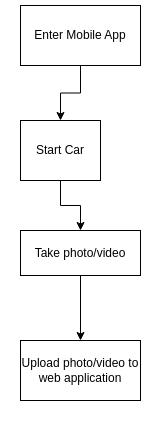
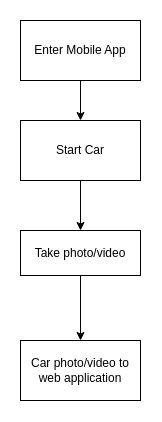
node "Enter Mobile App": moved (81, 36) -> (81, 51)
node "Start Car": size 80x60 -> 120x60
node "Upload photo/video to web application": label "Upload photo/video to web application" -> "Car photo/video to web application"
